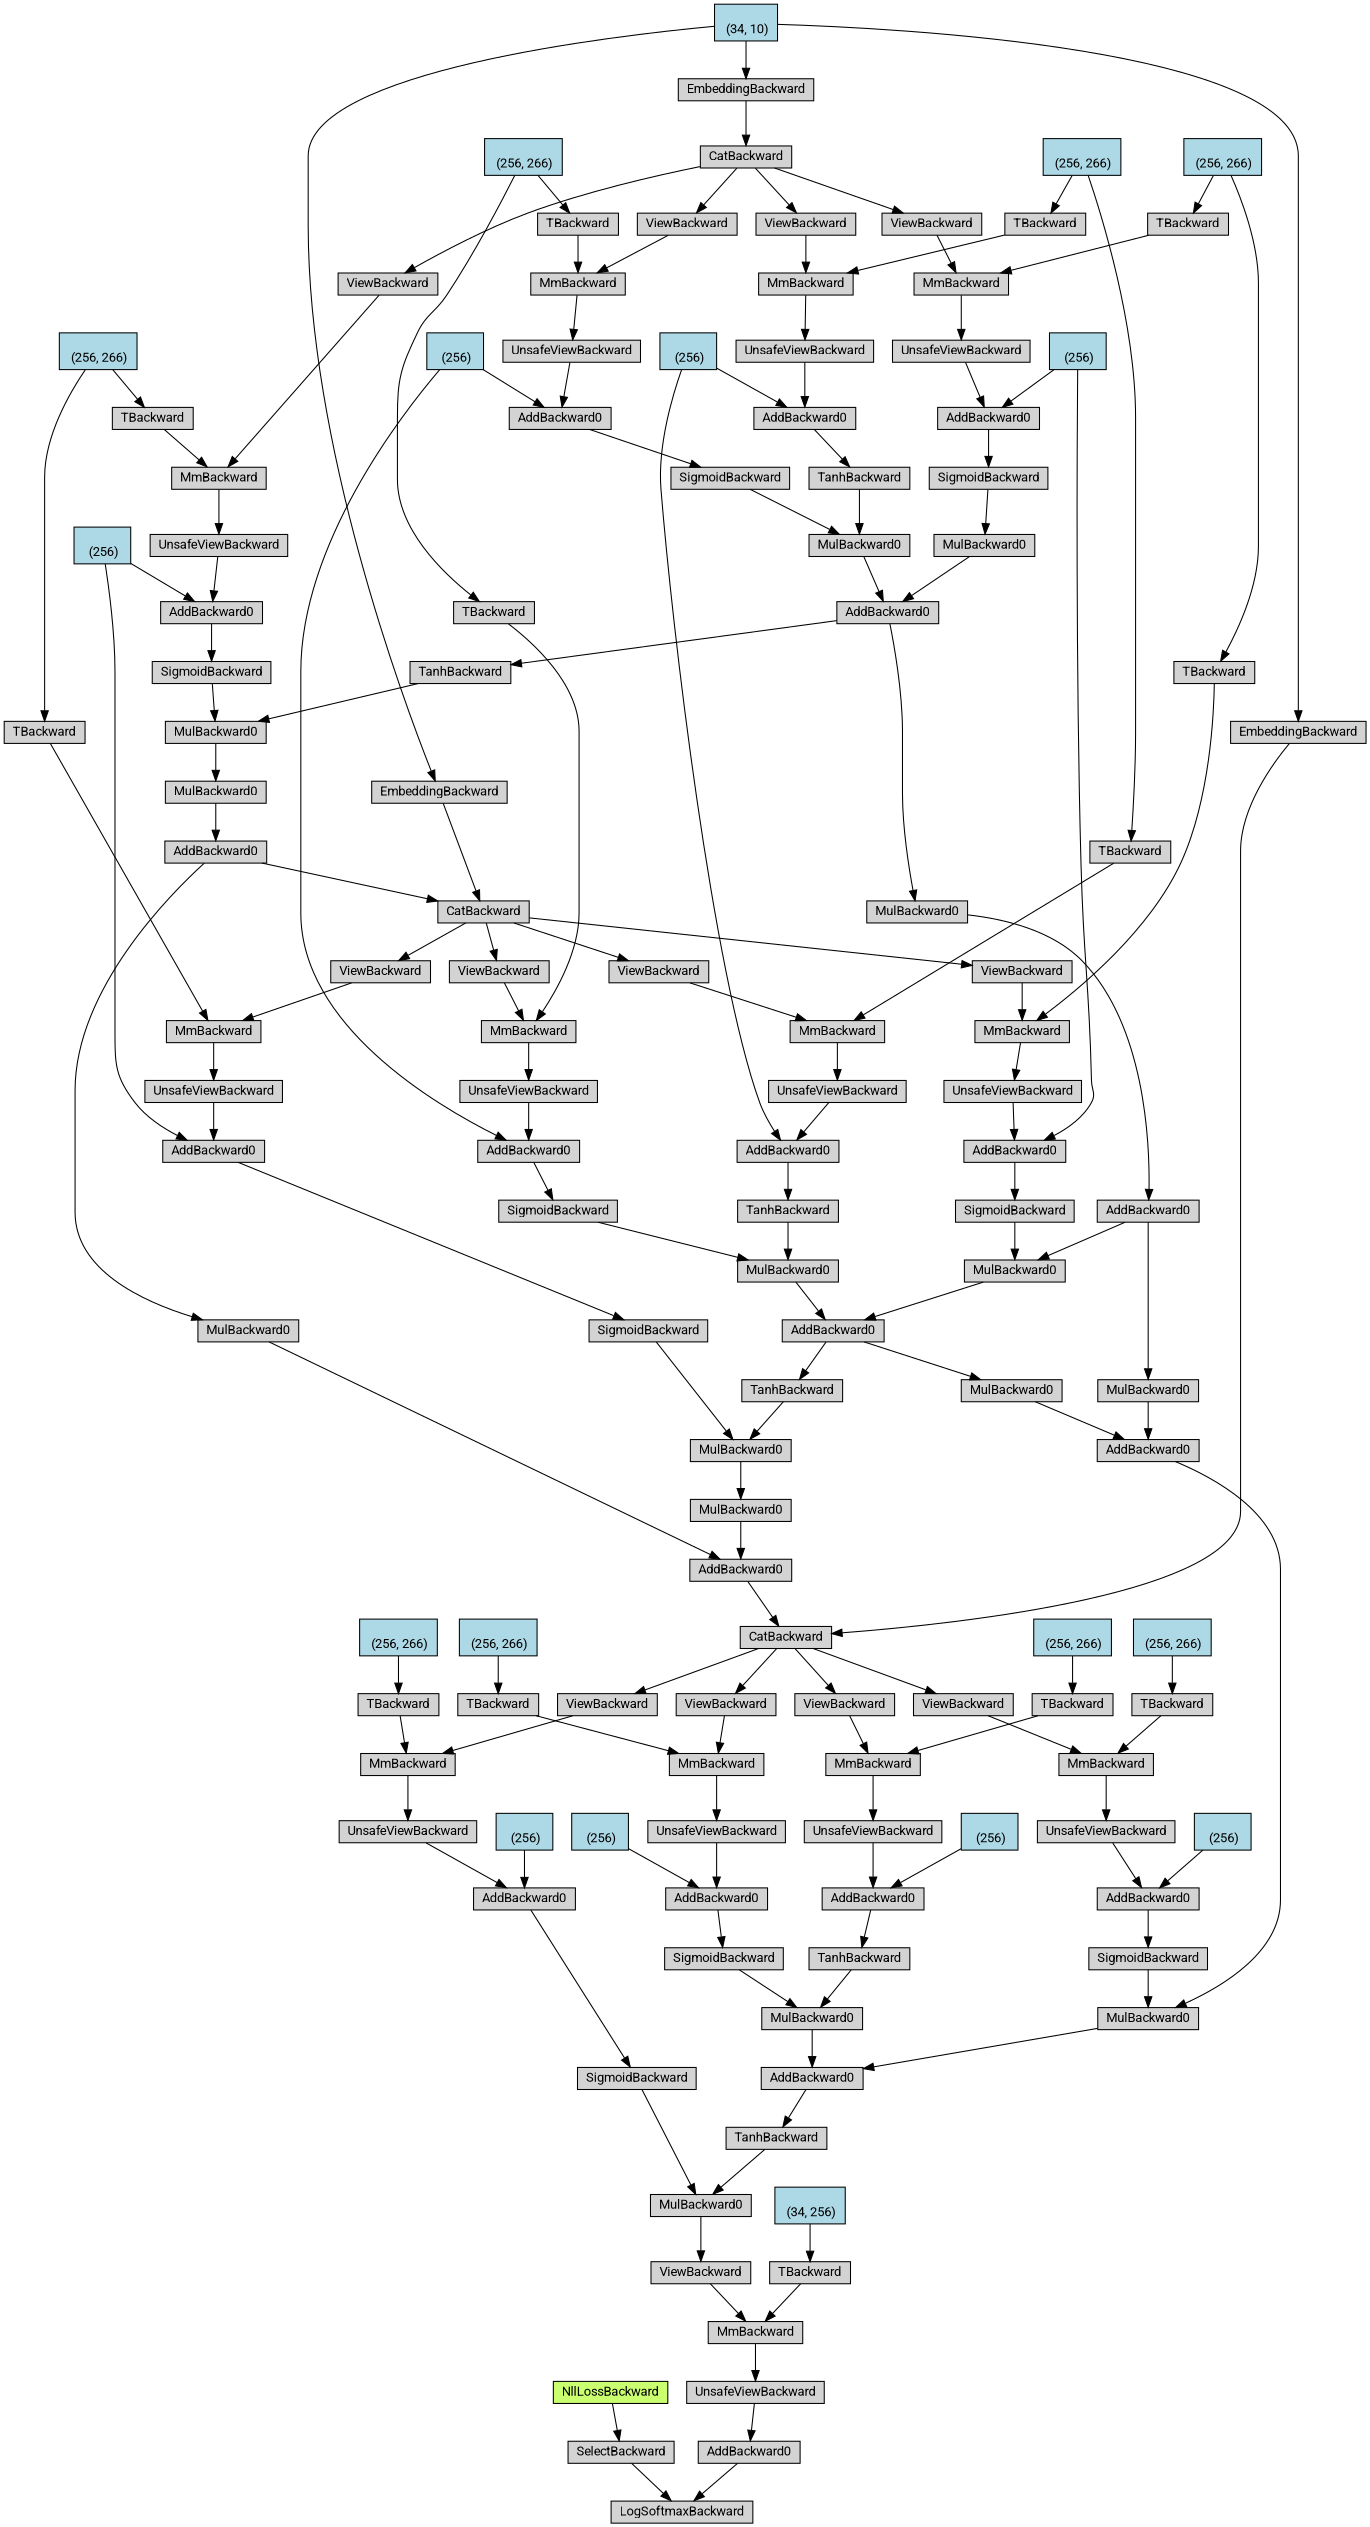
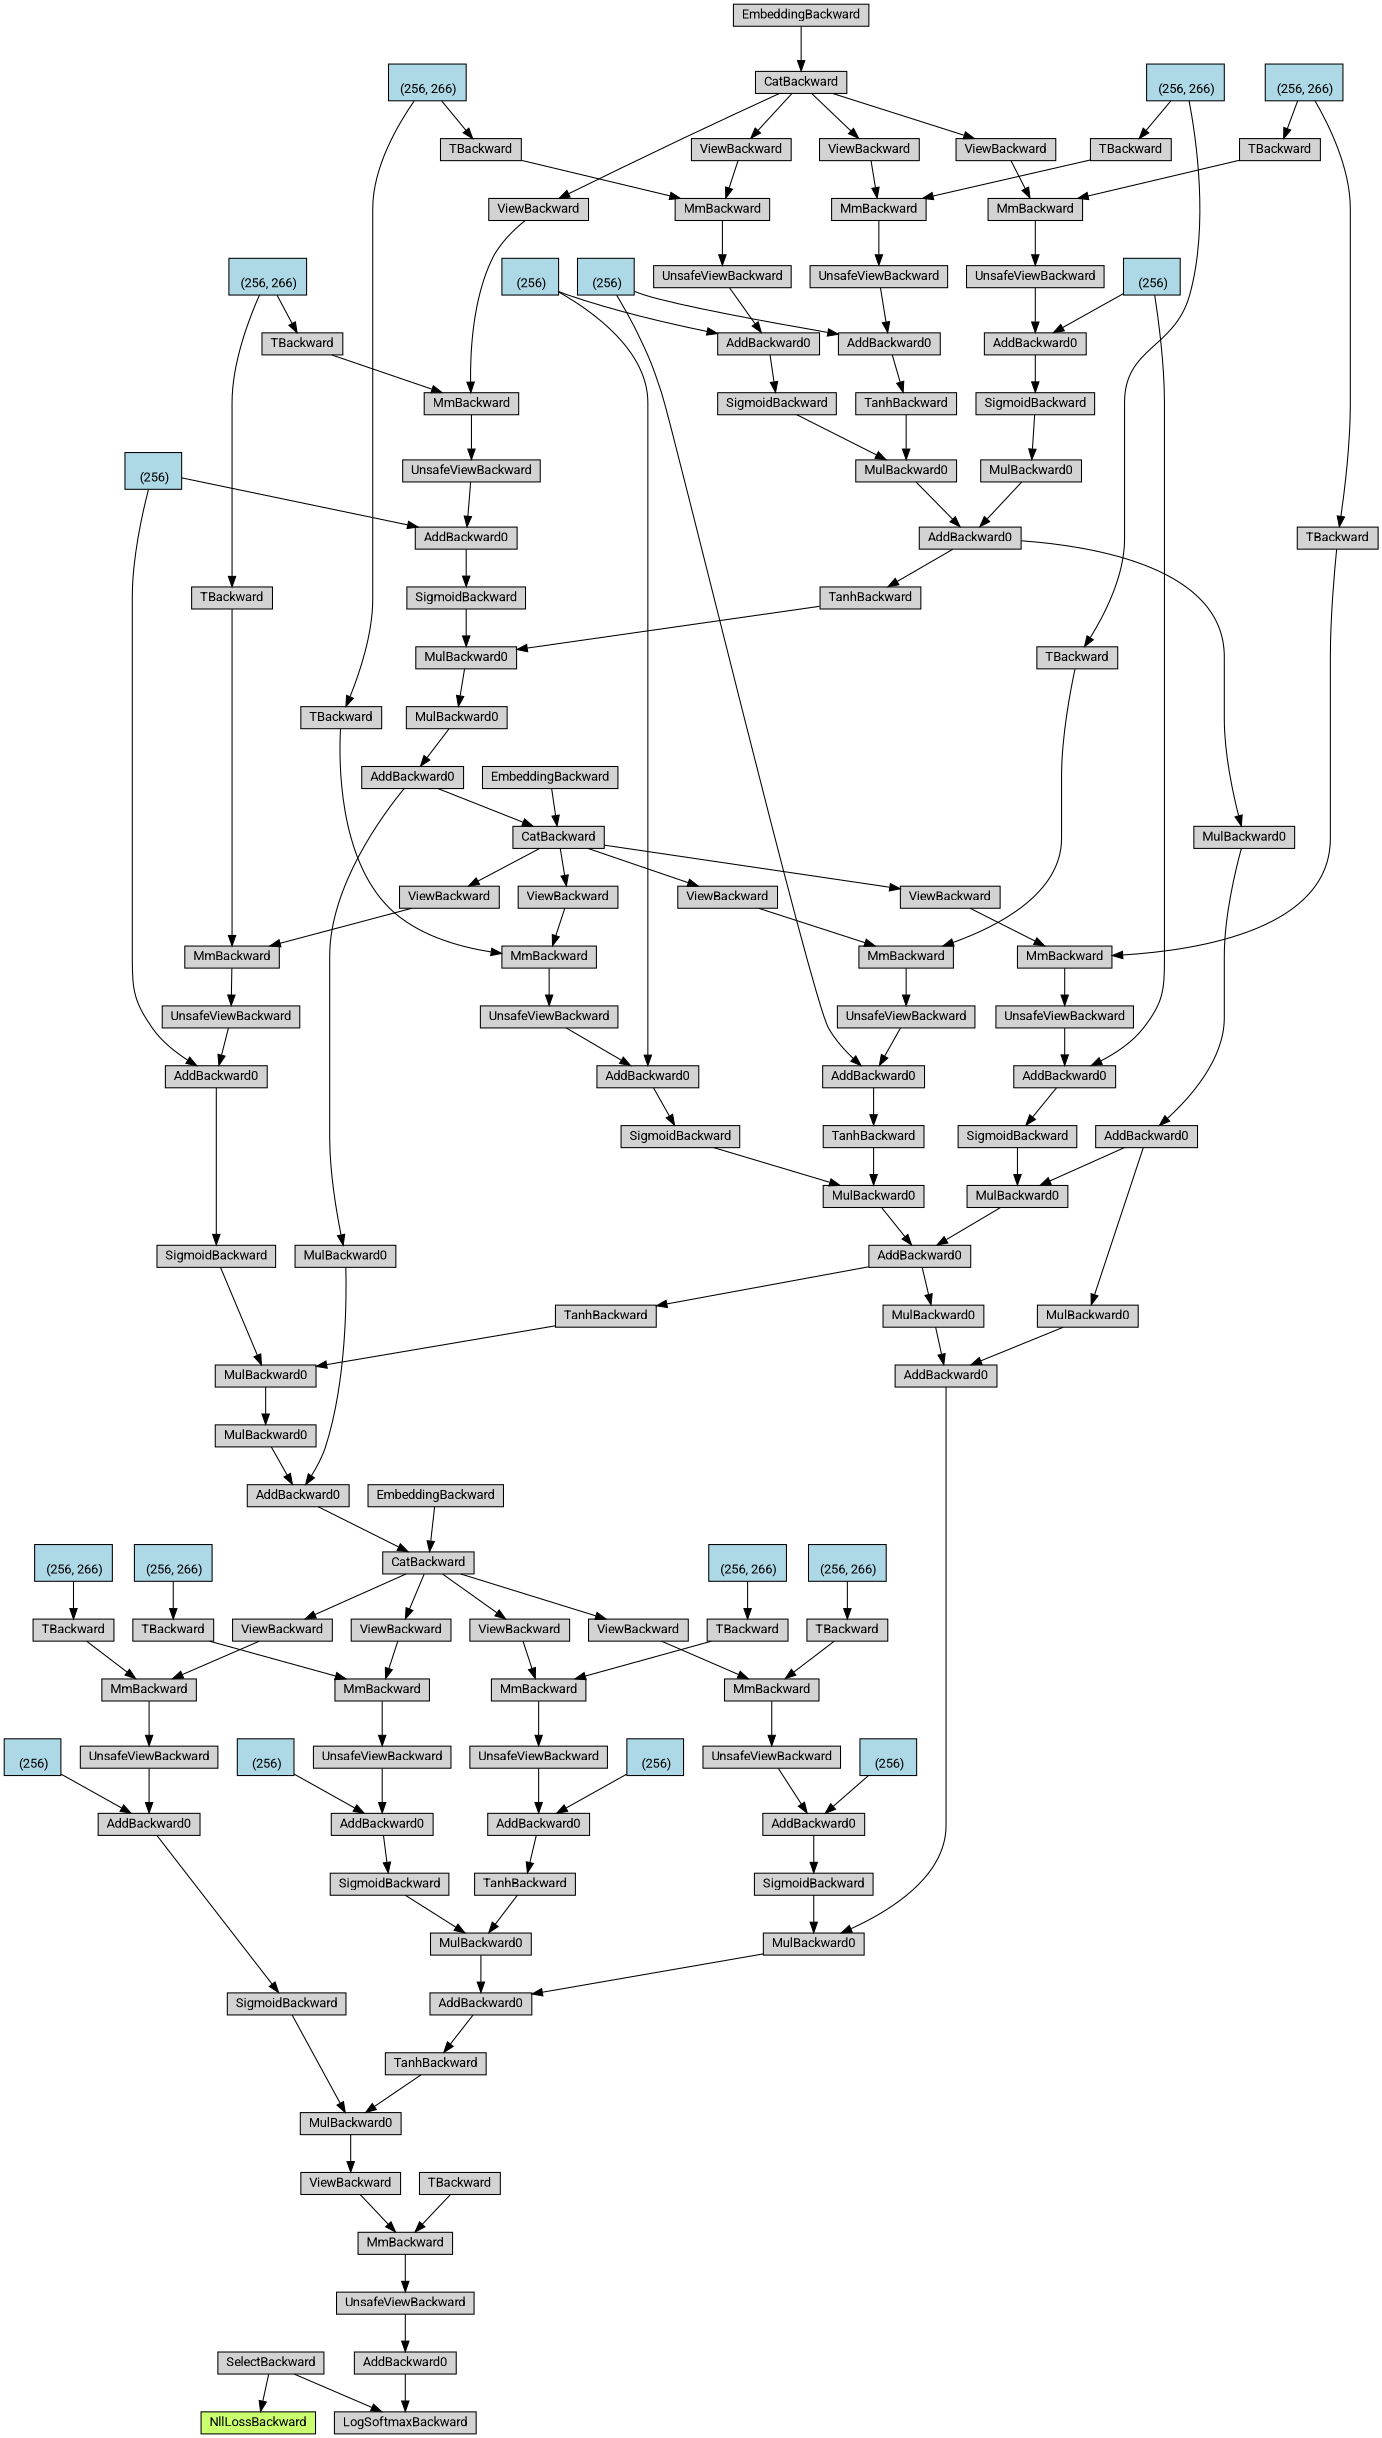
node "(34, 10)": removed
node "(34, 256)": removed
edge "NllLossBackward" -> "SelectBackward": reversed
